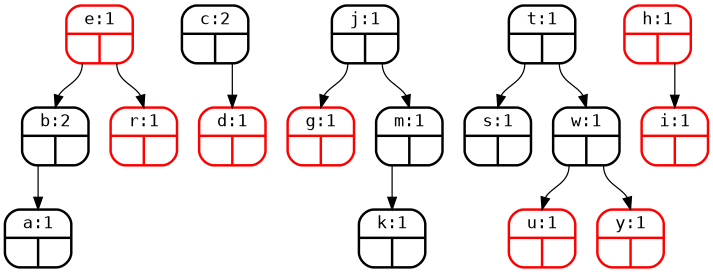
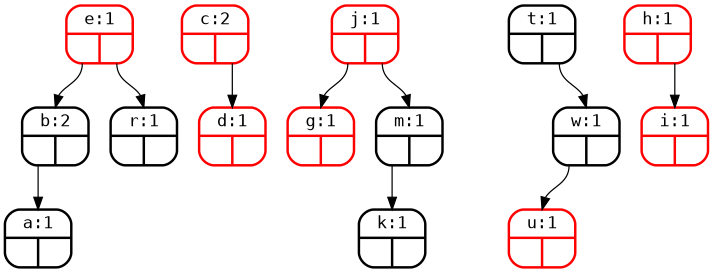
node "c:2": color black -> red
node "j:1": color black -> red
node "r:1": color red -> black
node "s:1": removed
node "y:1": removed
